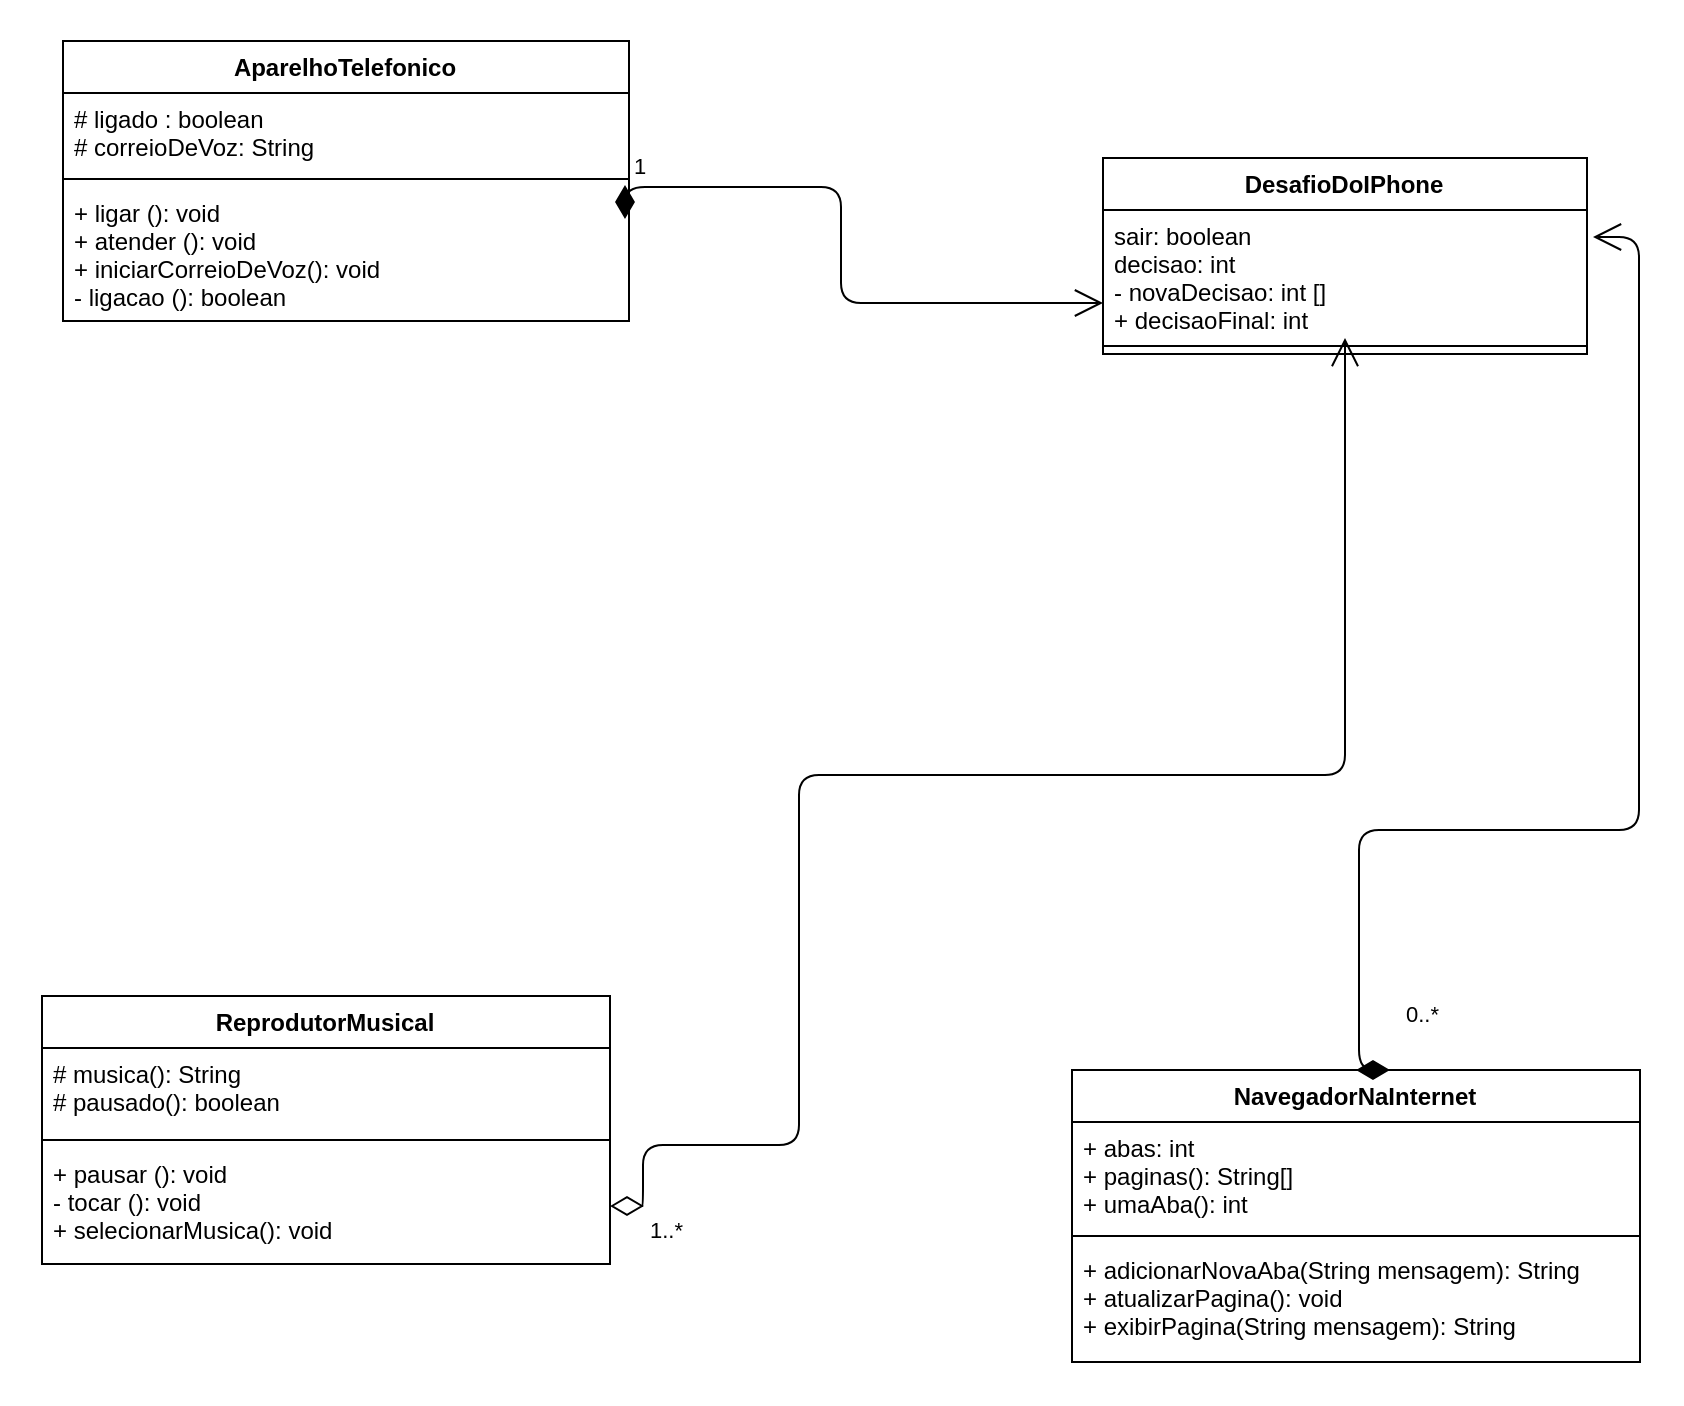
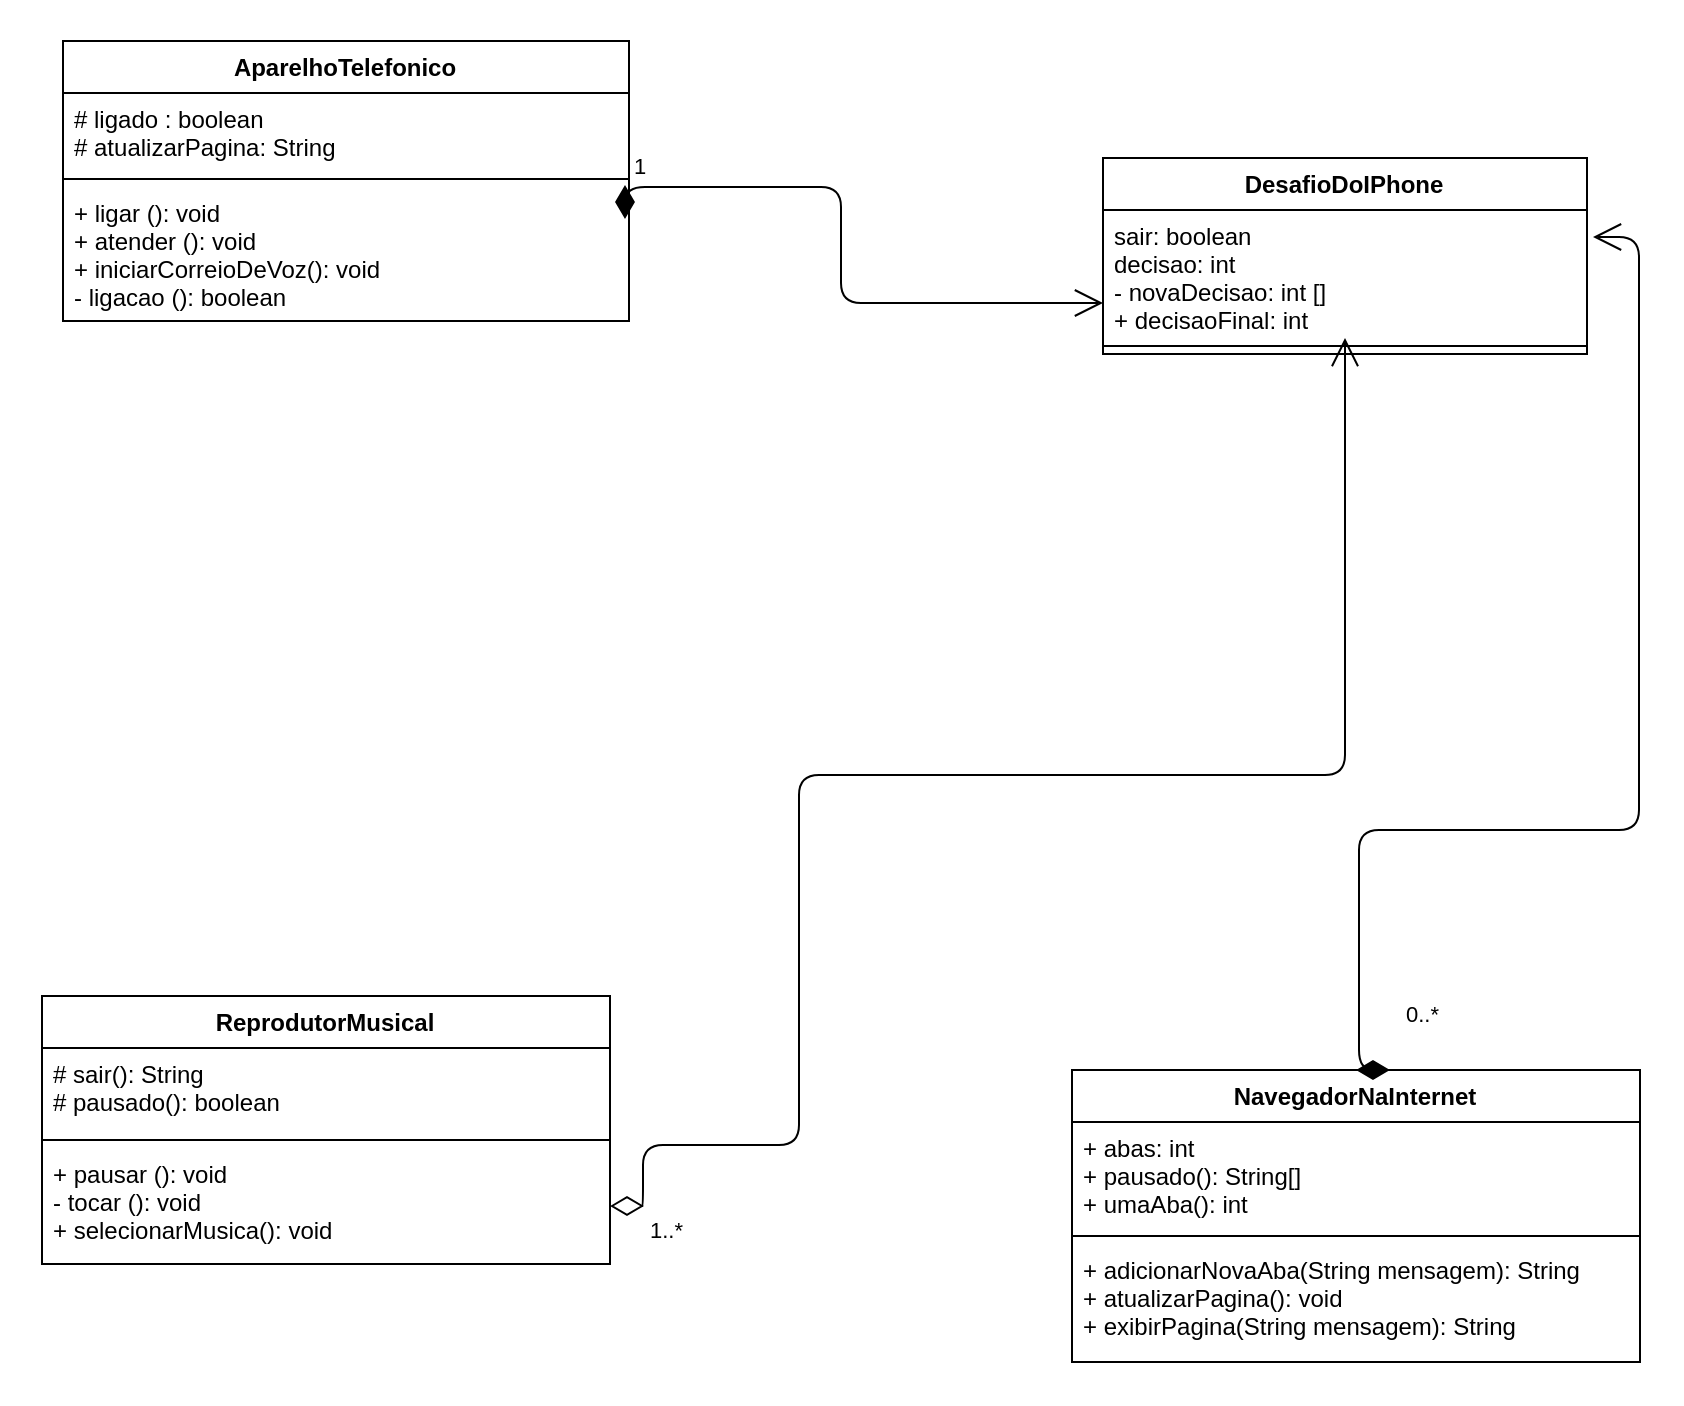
node "# ligado : boolean # correioDeVoz: String": label "# ligado : boolean # correioDeVoz: String" -> "# ligado : boolean # atualizarPagina: String"
node "# musica(): String # pausado(): boolean": label "# musica(): String # pausado(): boolean" -> "# sair(): String # pausado(): boolean"
node "+ abas: int + paginas(): String[] + umaAba(): int": label "+ abas: int + paginas(): String[] + umaAba(): int" -> "+ abas: int + pausado(): String[] + umaAba(): int"
